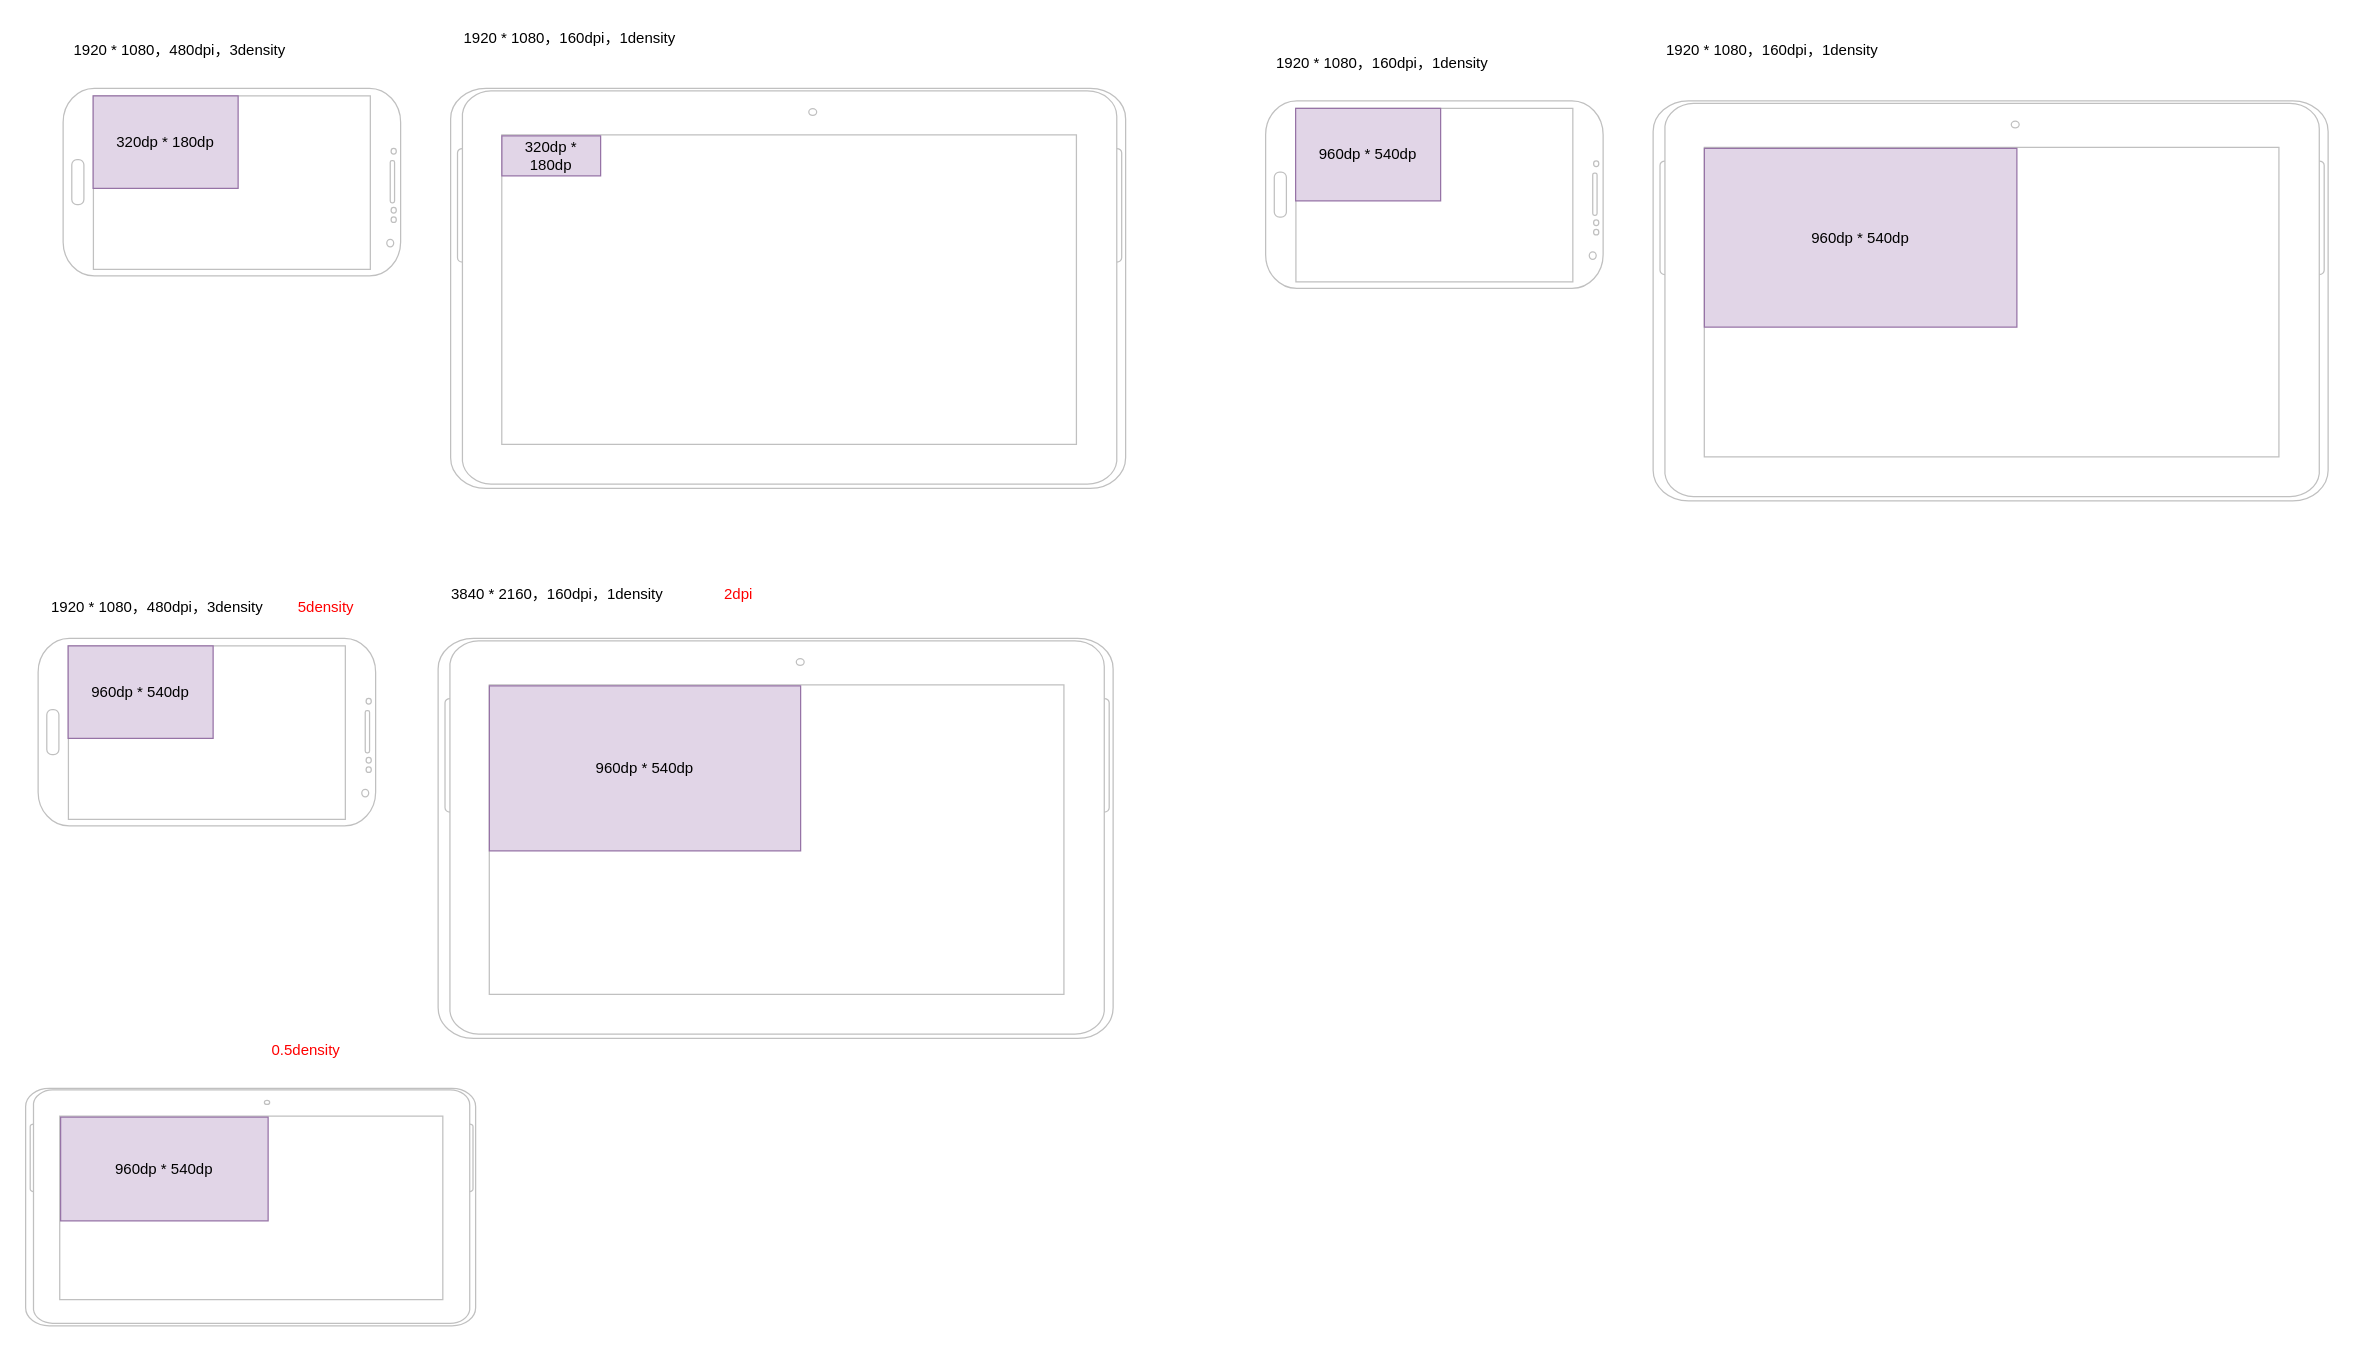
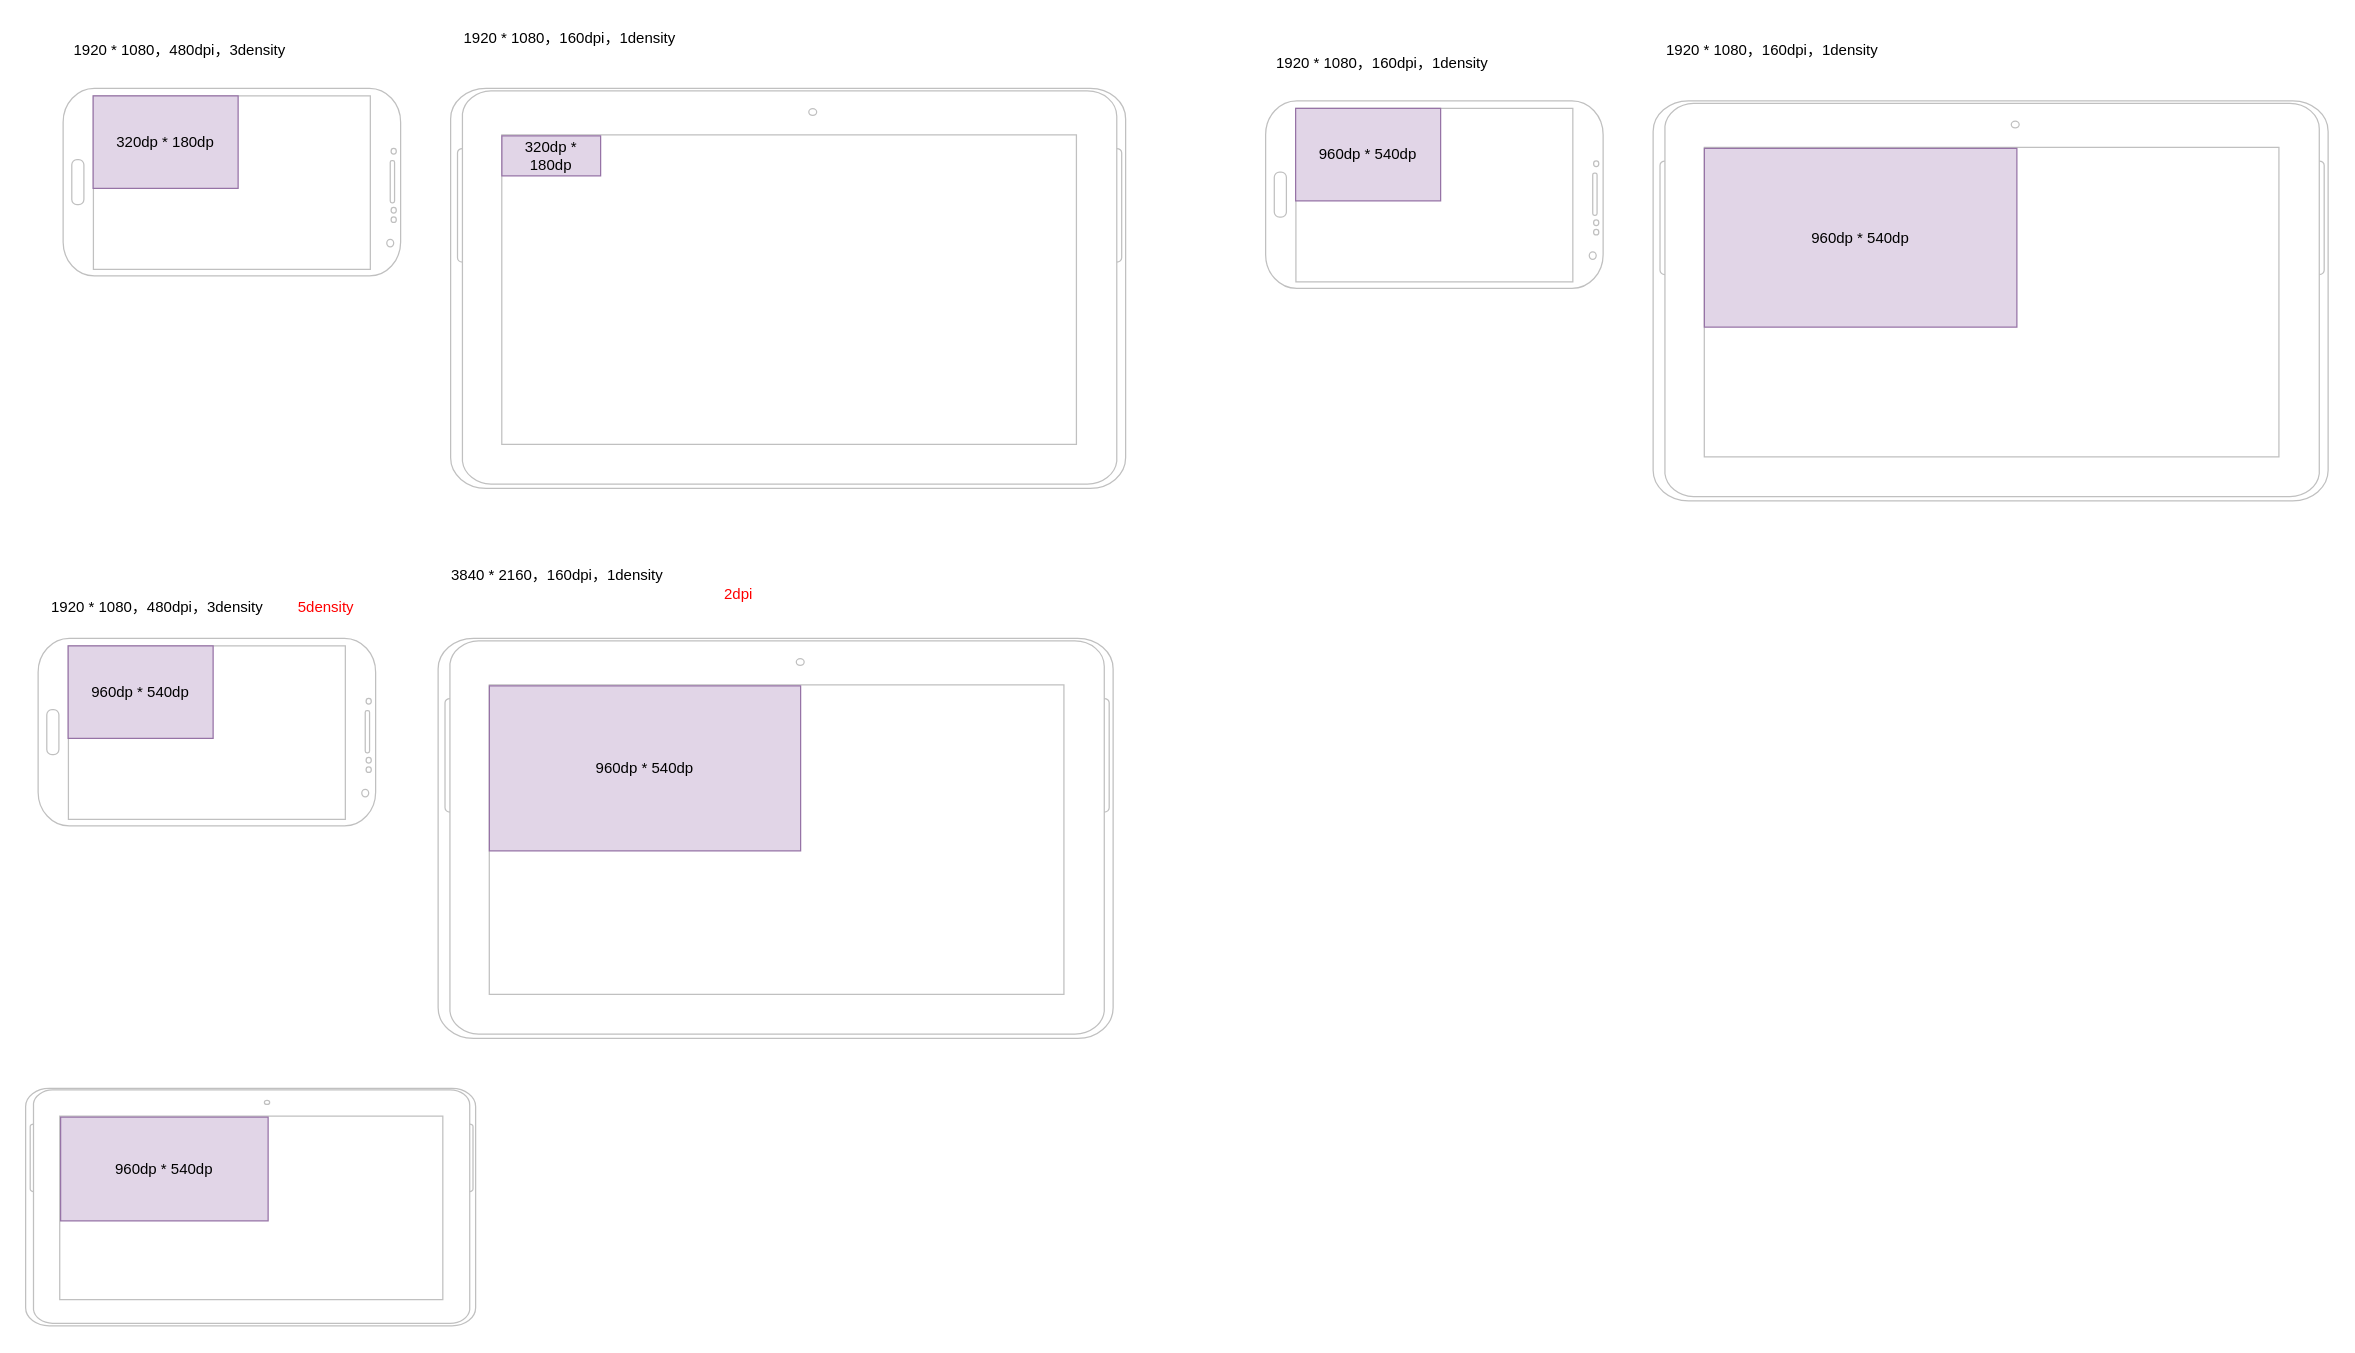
node "3840 * 2160，160dpi，1density": moved (557, 594) -> (557, 576)
node "0.5density": removed
